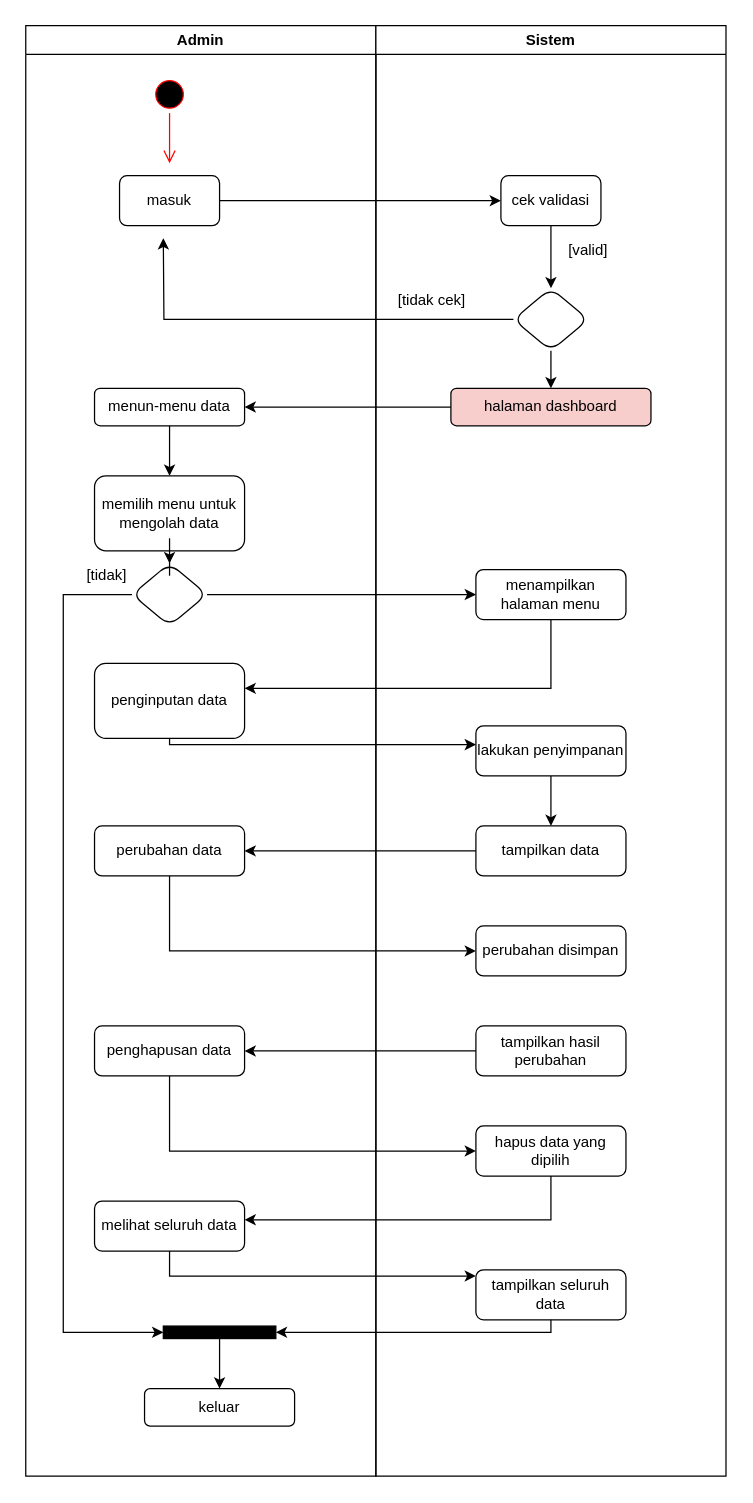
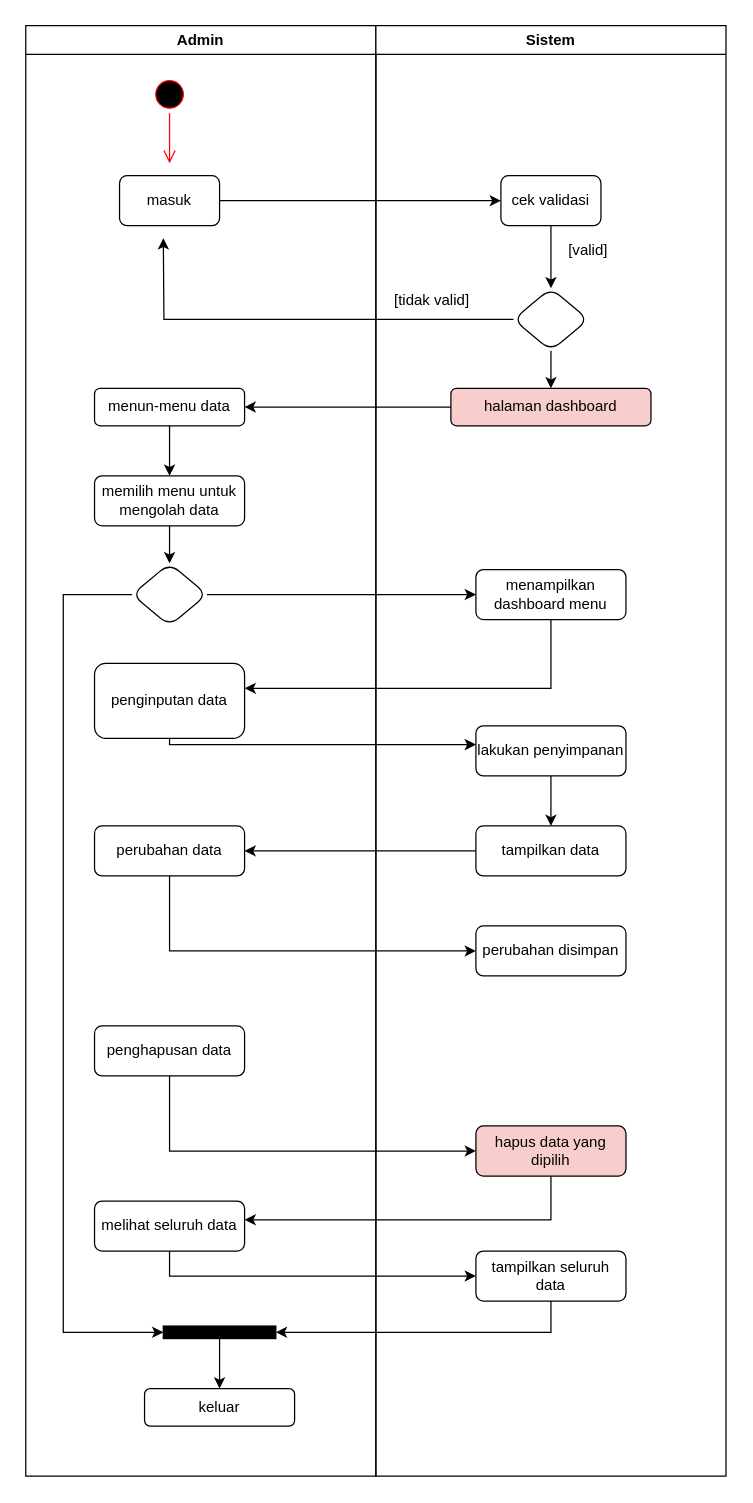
node "[tidak cek]": label "[tidak cek]" -> "[tidak valid]"
node "memilih menu untuk mengolah data": size 150x75 -> 150x50
node "[tidak]": removed
node "menampilkan halaman menu": label "menampilkan halaman menu" -> "menampilkan dashboard menu"
edge "tampilkan hasil perubahan" -> "penghapusan data": removed
node "tampilkan hasil perubahan": removed
node "hapus data yang dipilih": fillcolor #ffffff -> #f8cecc
node "tampilkan seluruh data": moved (551, 1294) -> (551, 1276)
